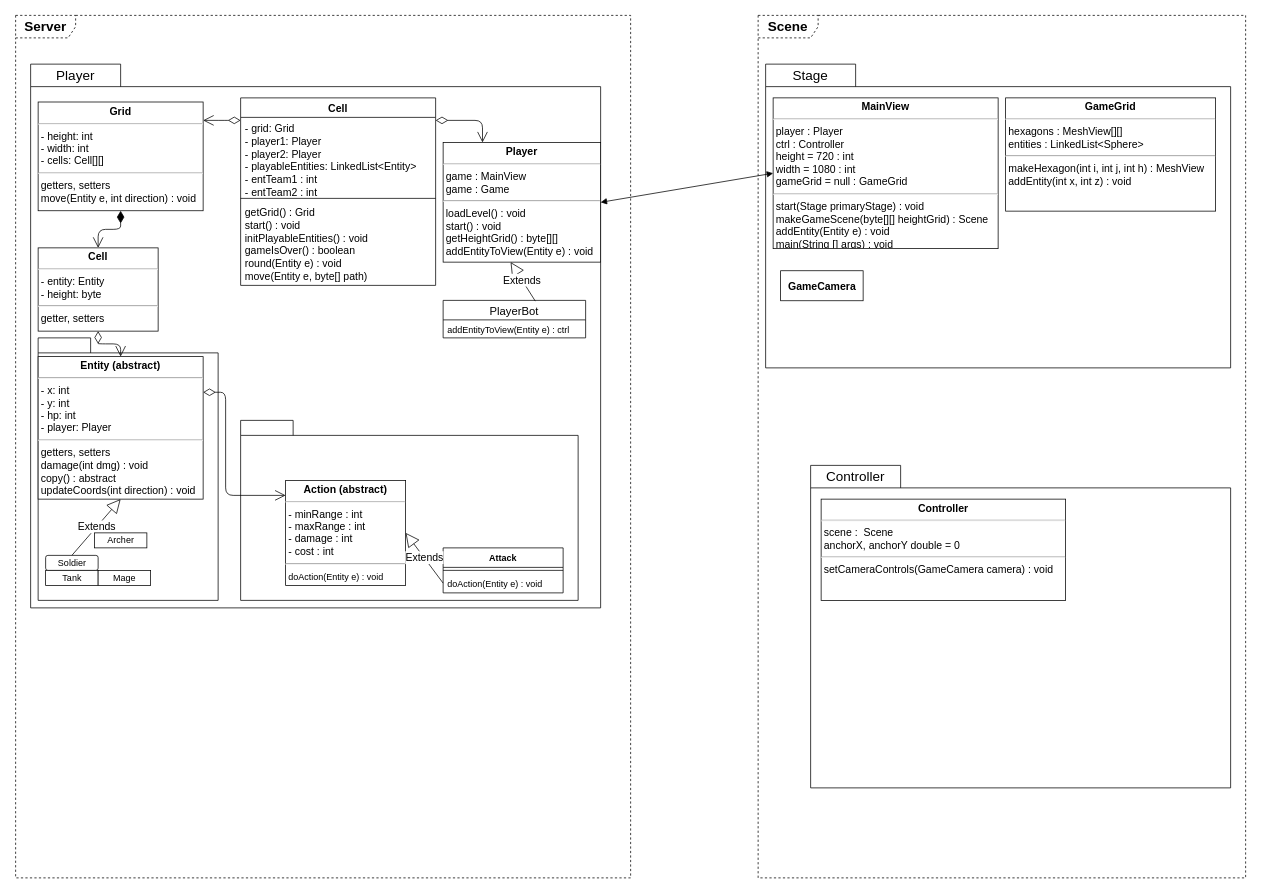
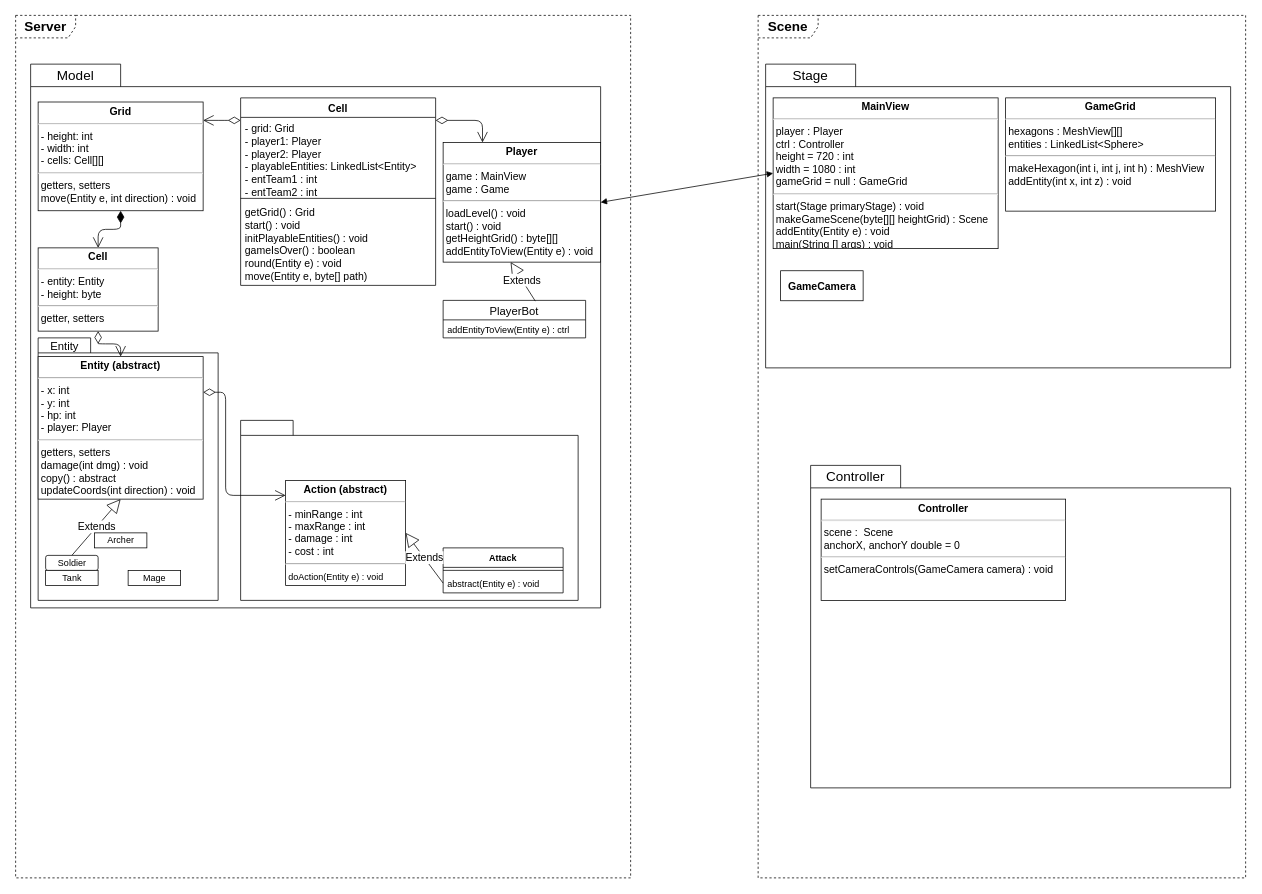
node "Player": label "Player" -> "Model"
node "Entity": added
node "Mage": moved (124, 578) -> (154, 578)
node "doAction(Entity e) : void": label "doAction(Entity e) : void" -> "abstract(Entity e) : void"
